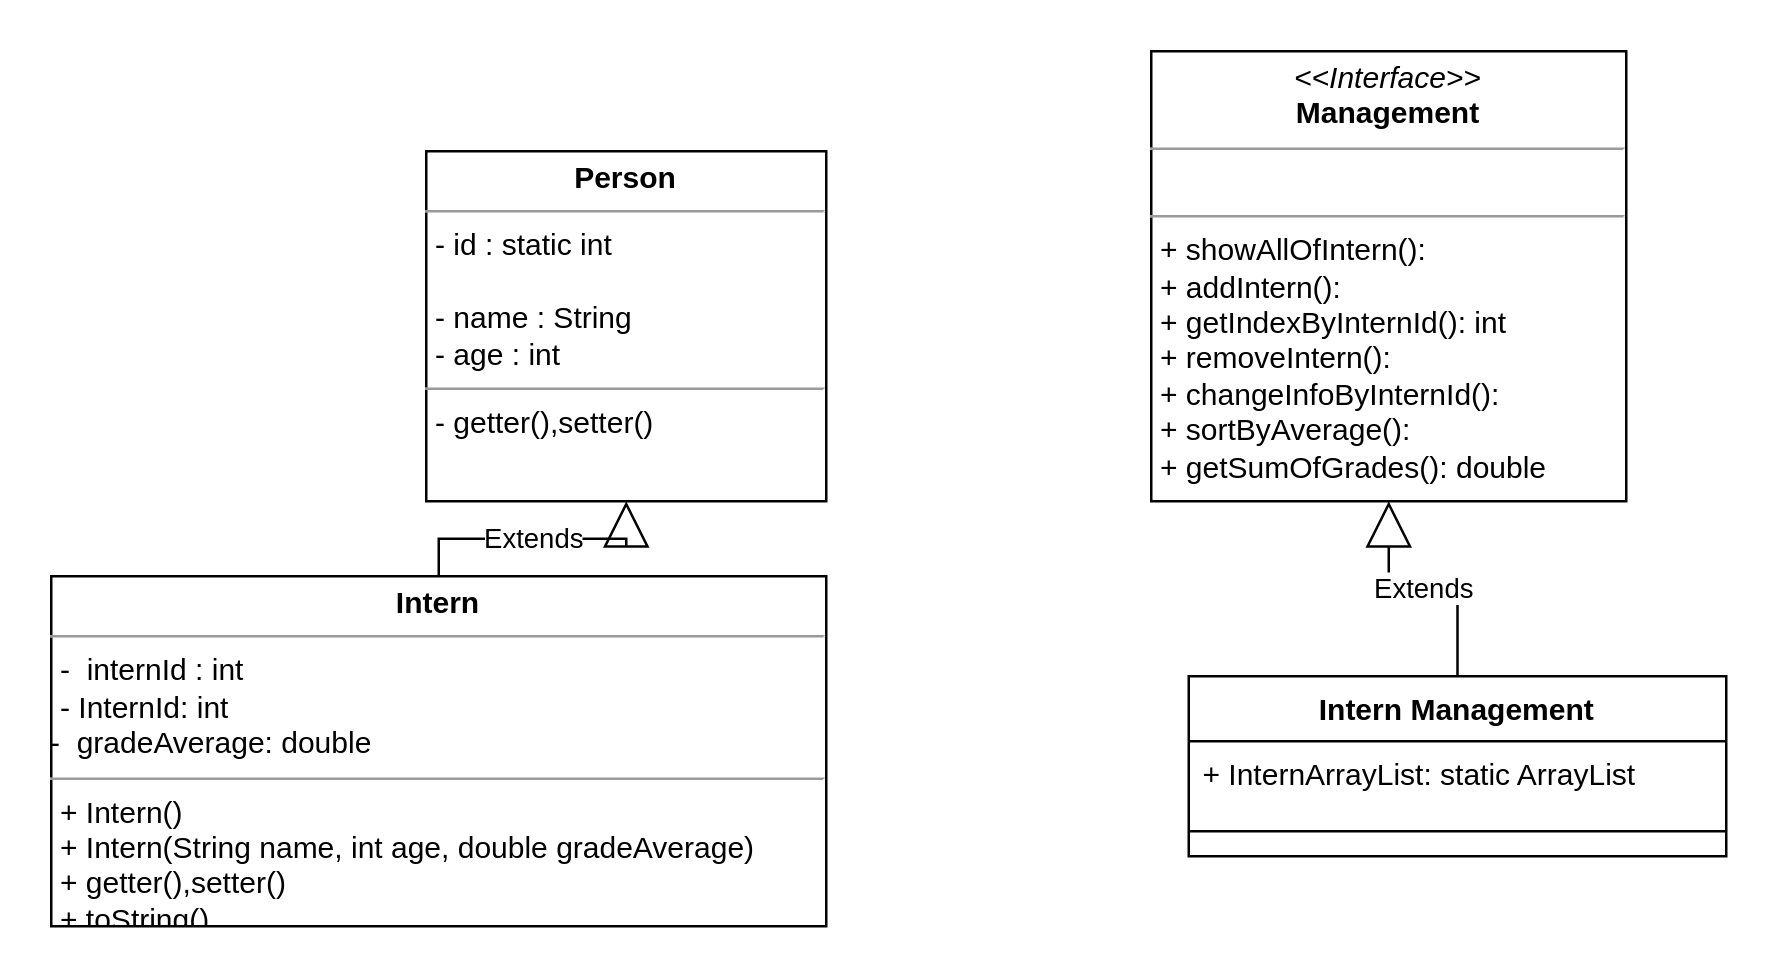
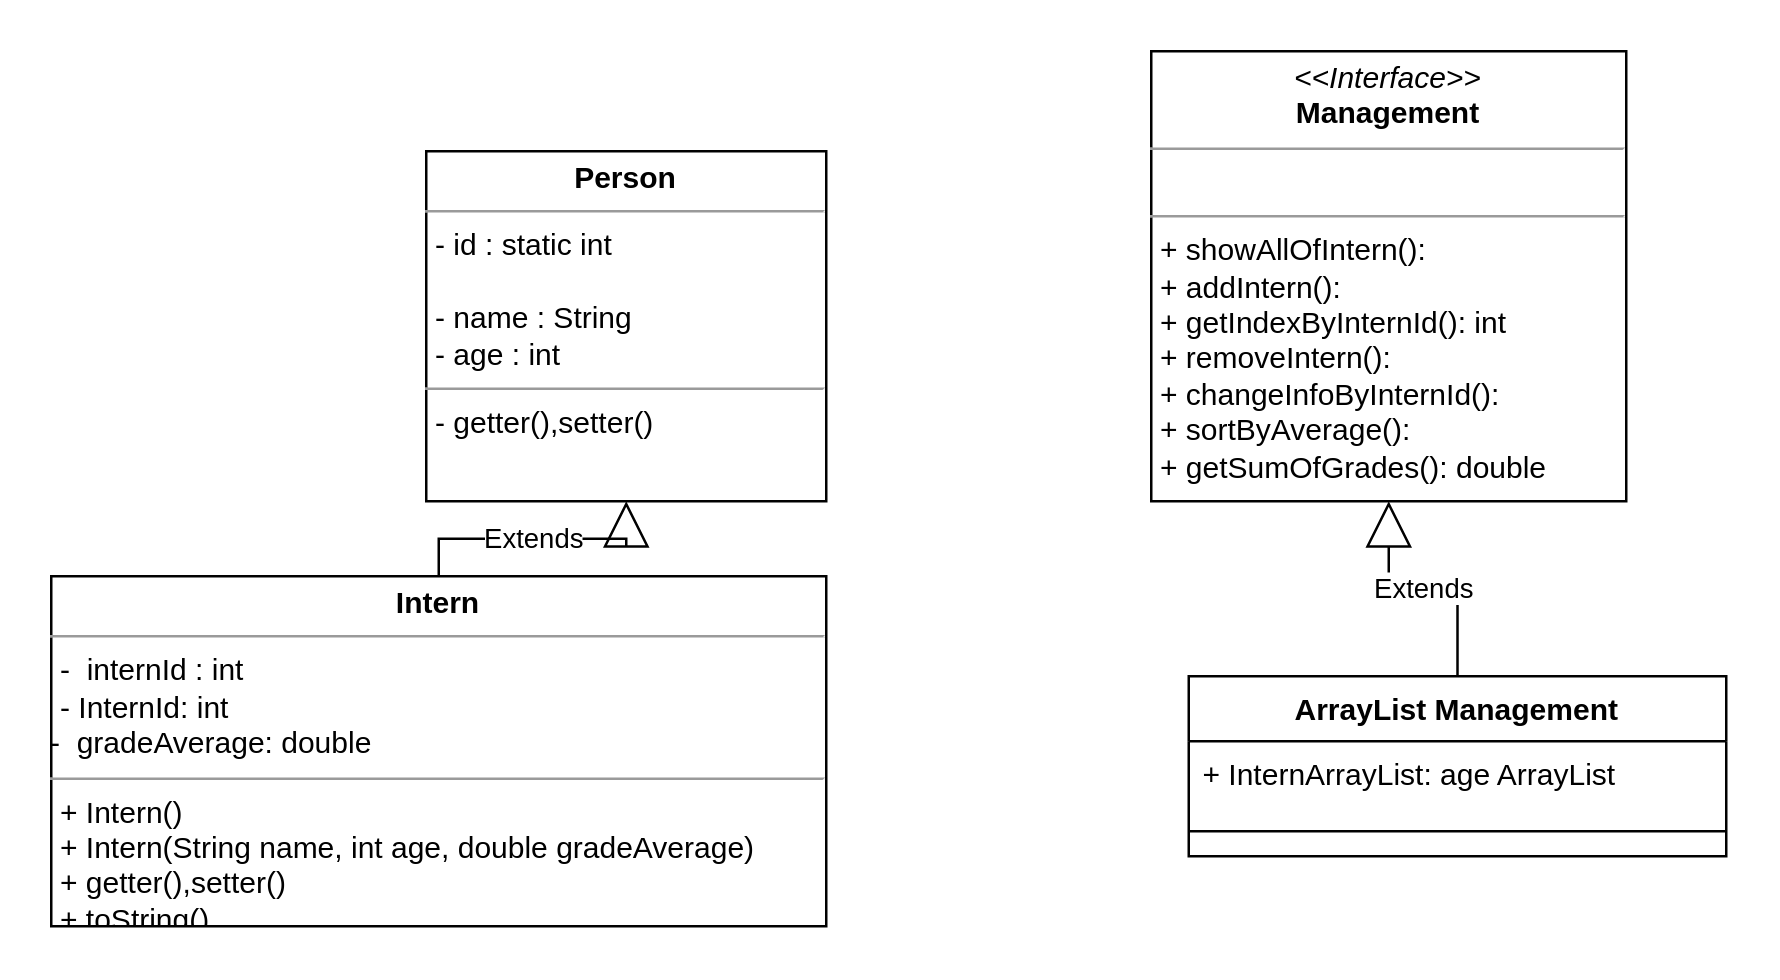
node "Intern Management": label "Intern Management" -> "ArrayList Management"
node "+ InternArrayList: static ArrayList": label "+ InternArrayList: static ArrayList" -> "+ InternArrayList: age ArrayList"
